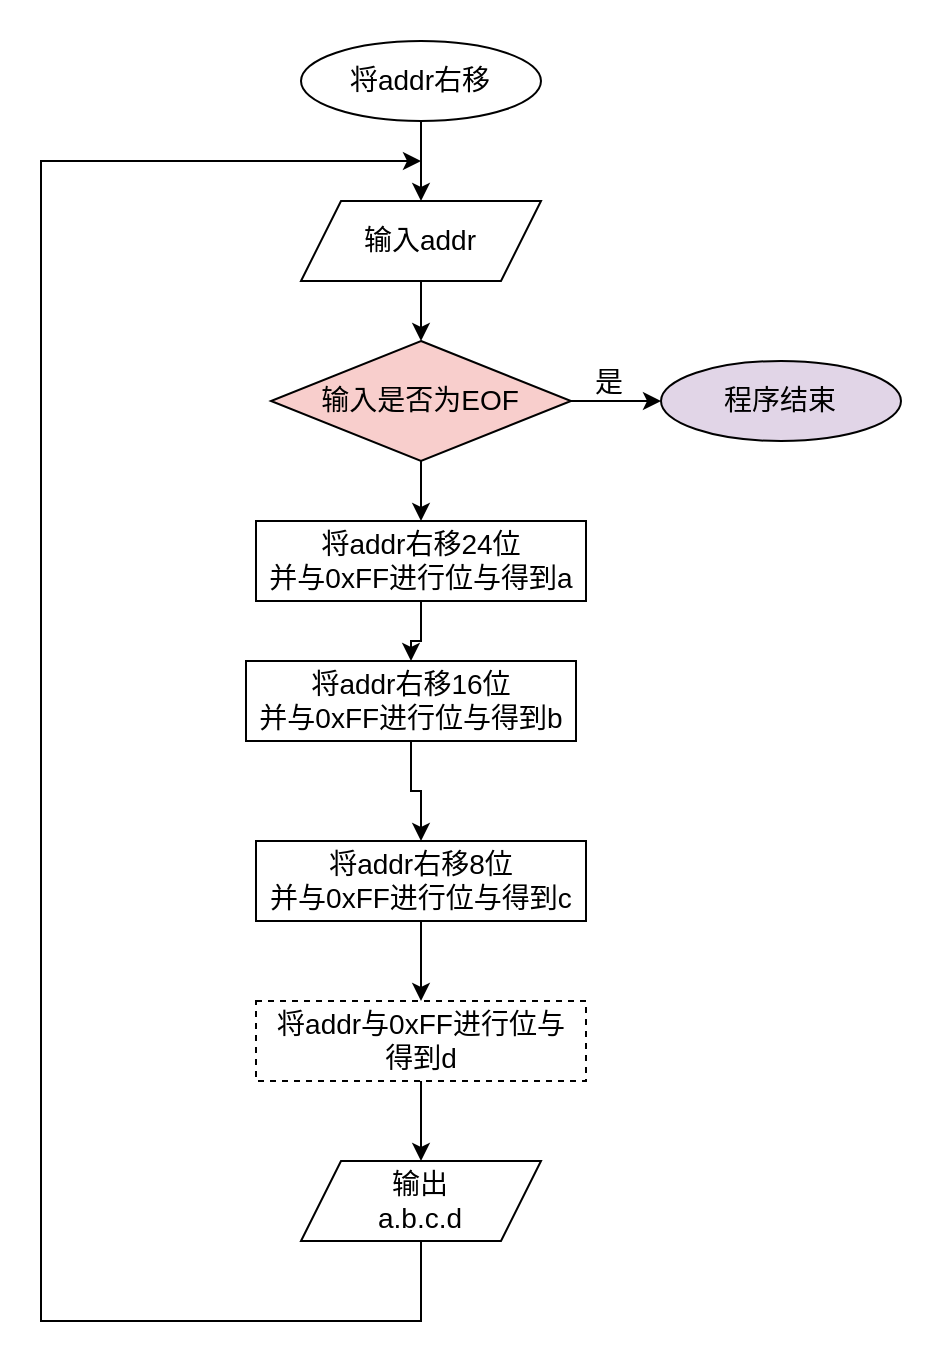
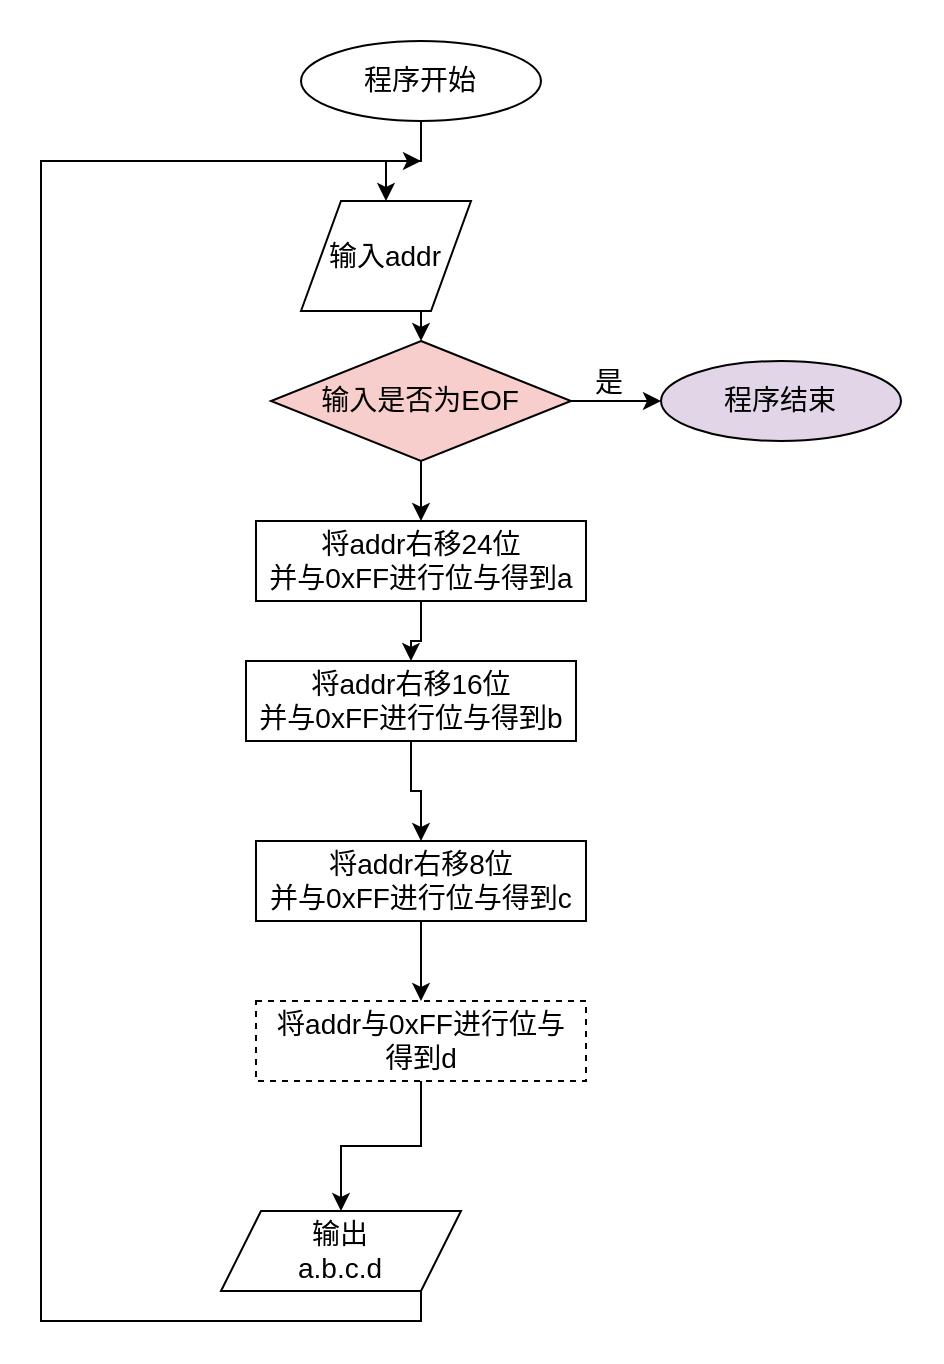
node "将addr右移": label "将addr右移" -> "程序开始"
node "输入addr": size 240x80 -> 170x110
node "输出 a.b.c.d": moved (421, 1201) -> (341, 1251)
